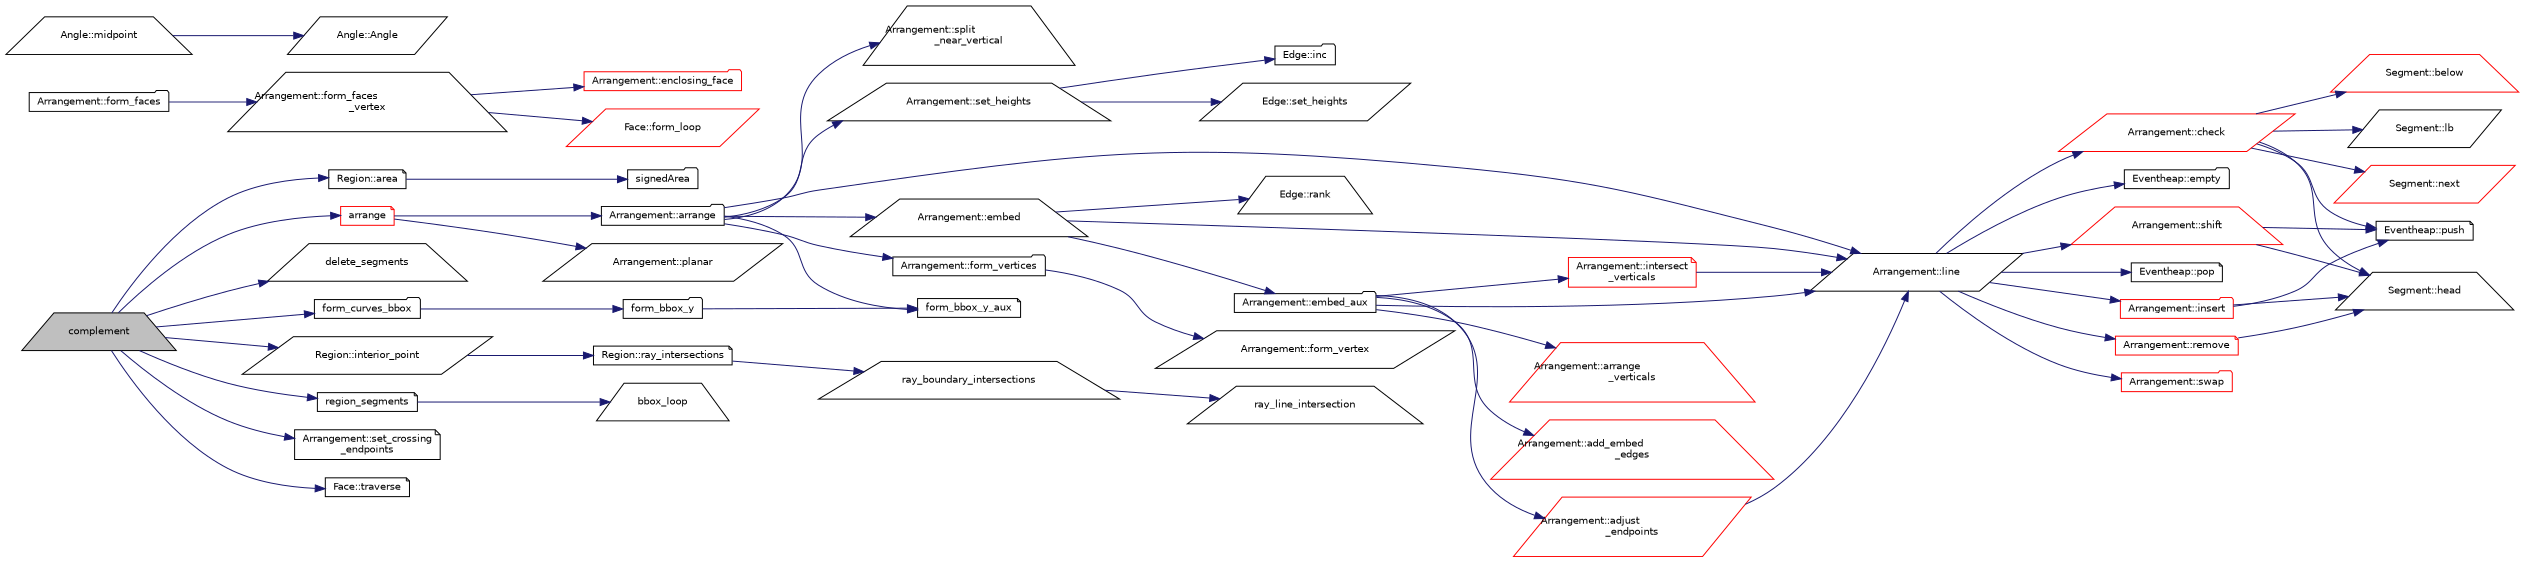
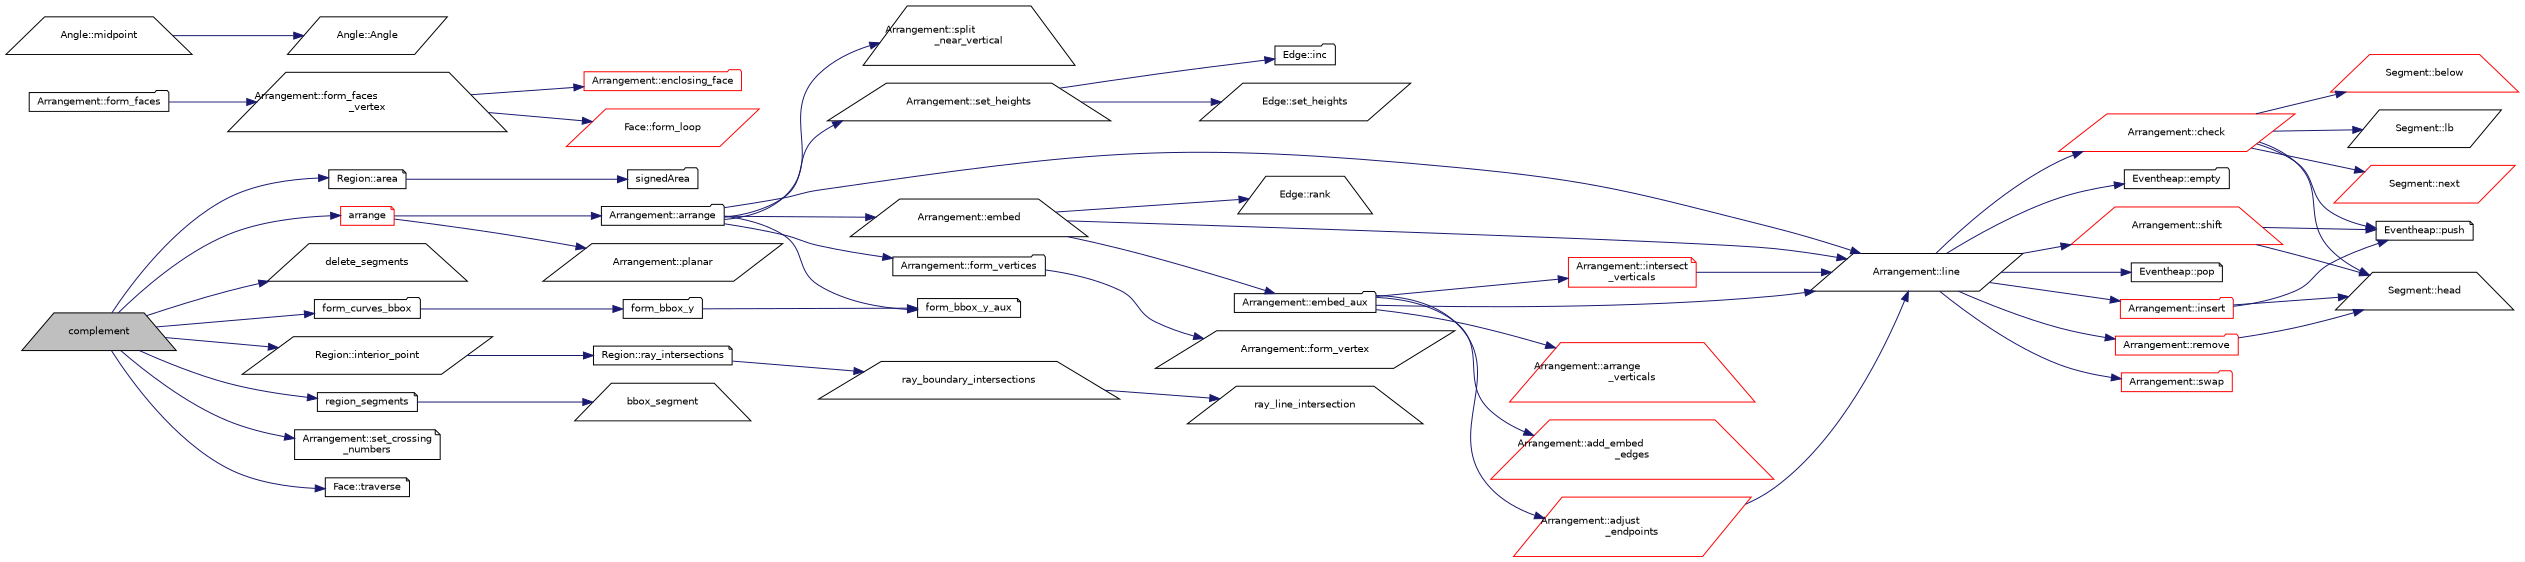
node "Arrangement::remove": shape note -> folder
node "bbox_loop": label "bbox_loop" -> "bbox_segment"
node "Arrangement::set_crossing _endpoints": label "Arrangement::set_crossing _endpoints" -> "Arrangement::set_crossing _numbers"
